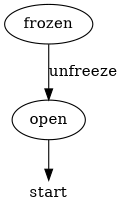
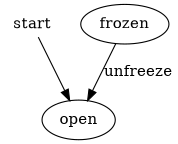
edge "open" -> "start": reversed
